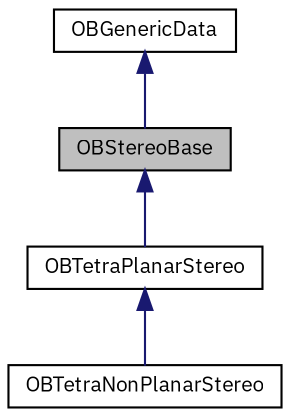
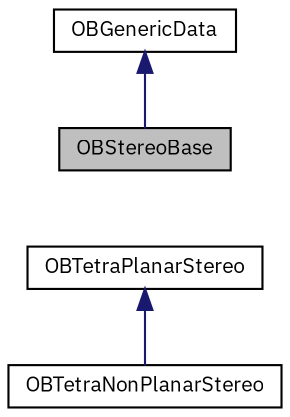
edge "OBTetraPlanarStereo" -> "OBStereoBase": removed
